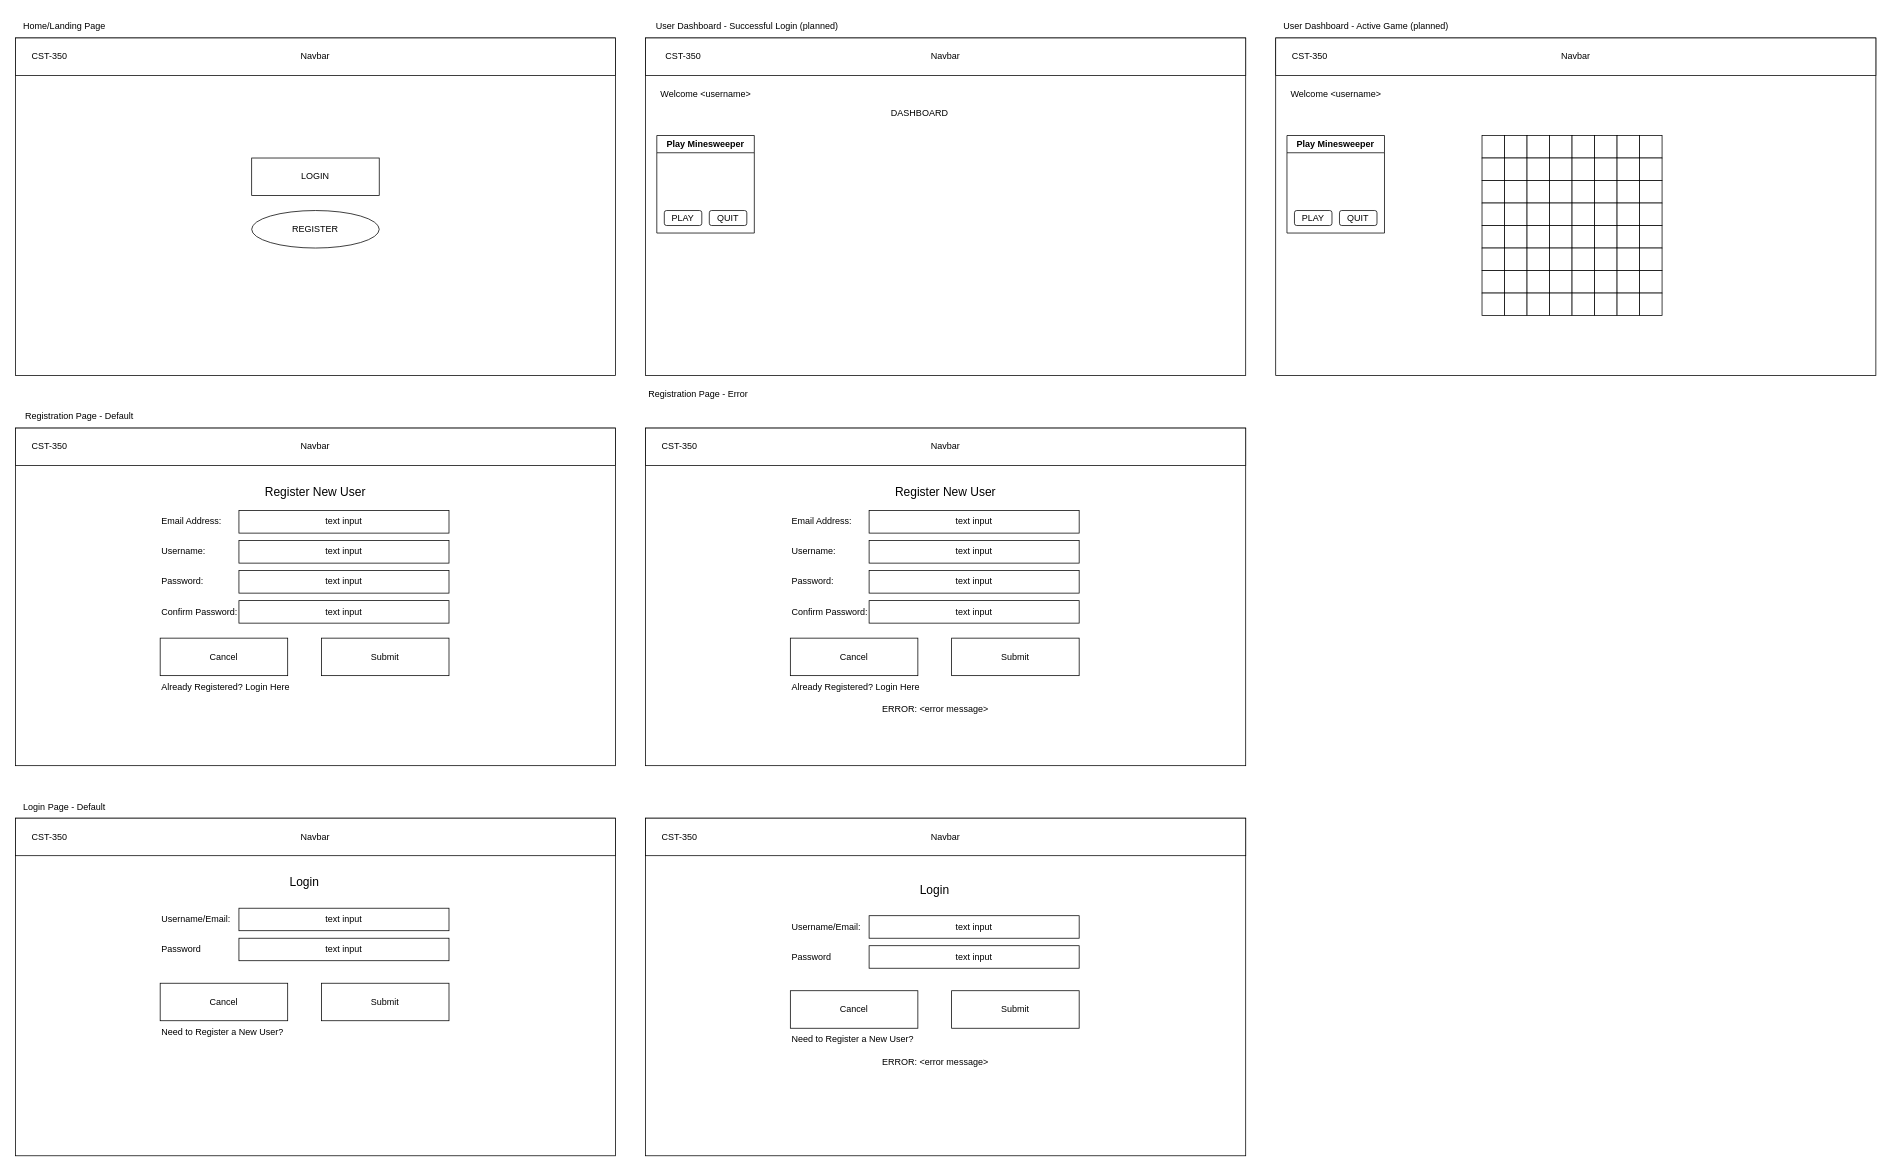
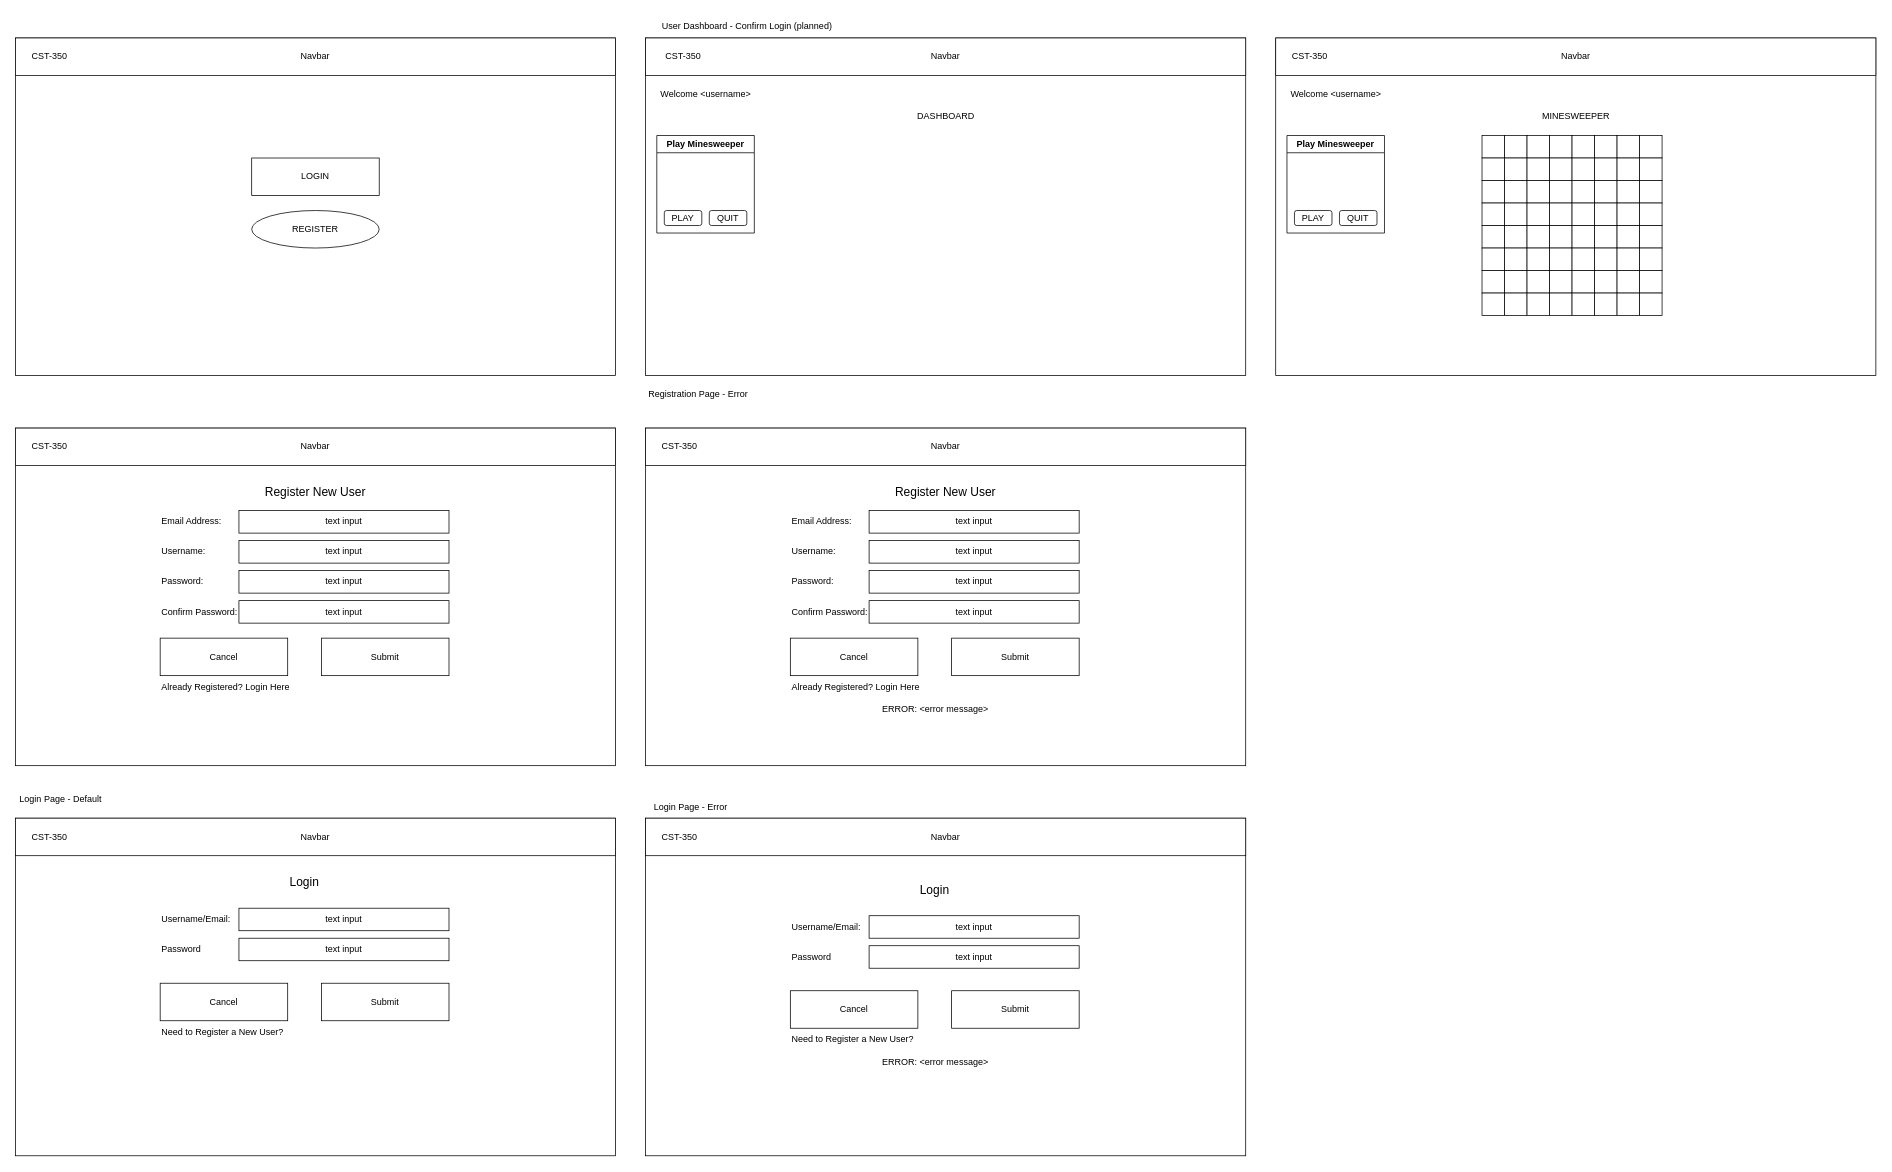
node "Home/Landing Page": removed
node "User Dashboard - Successful Login (planned)": label "User Dashboard - Successful Login (planned)" -> "User Dashboard - Confirm Login (planned)"
node "User Dashboard - Active Game (planned)": removed
node "DASHBOARD": moved (919, 113) -> (945, 117)
node "MINESWEEPER": added
node "Registration Page - Default": removed
node "Login Page - Default": moved (64, 807) -> (60, 799)
node "Login Page - Error": added
